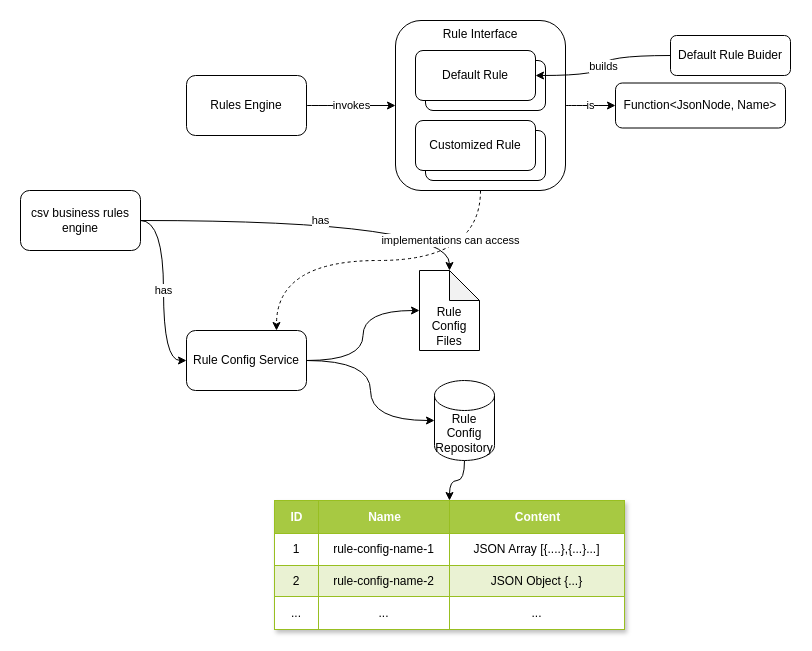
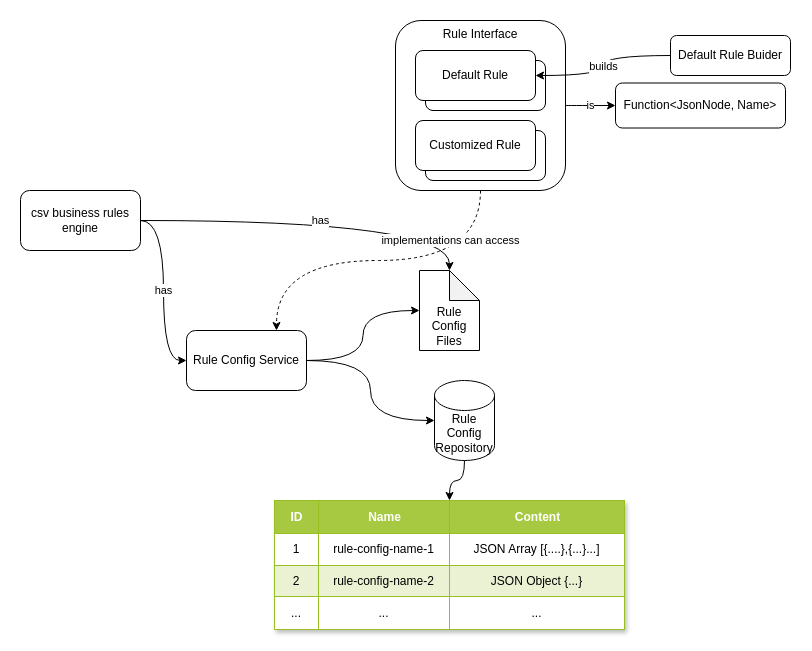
node "Rules Engine": removed
edge "Rules Engine" -> "Rule Interface": removed, label "invokes"
